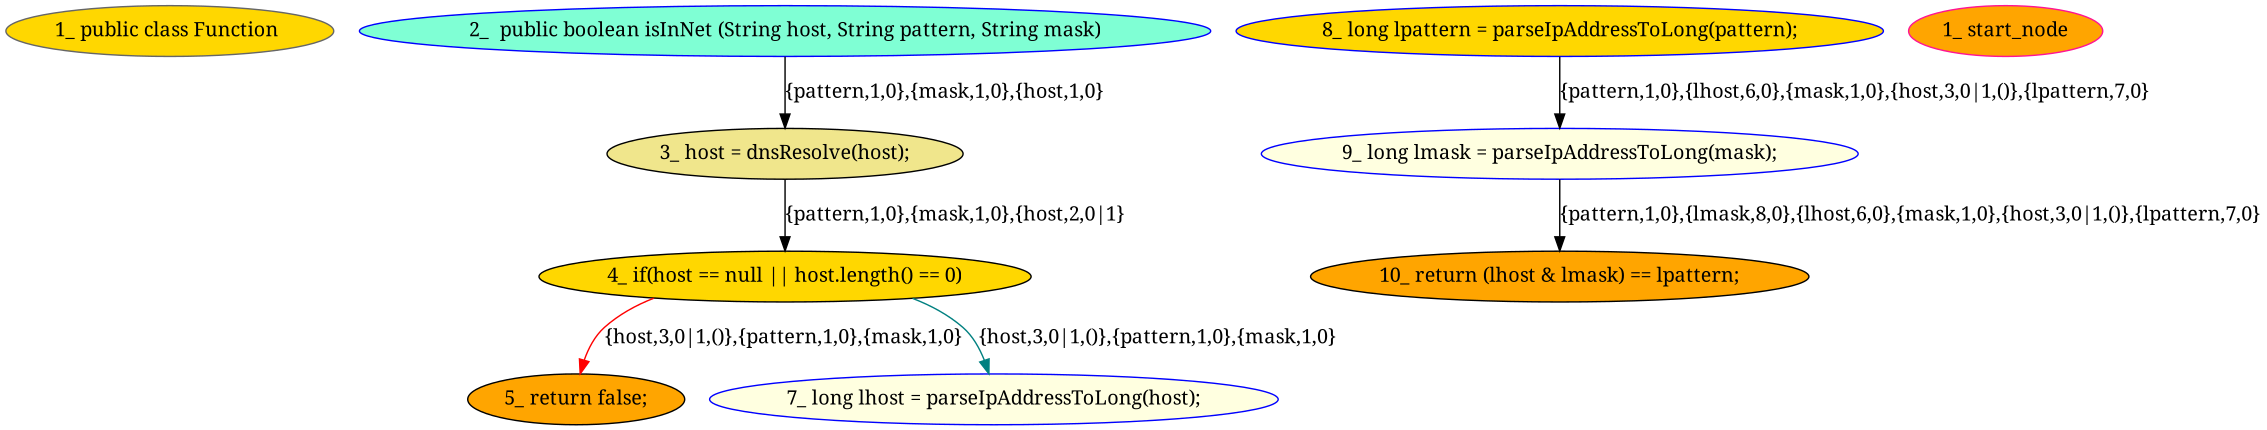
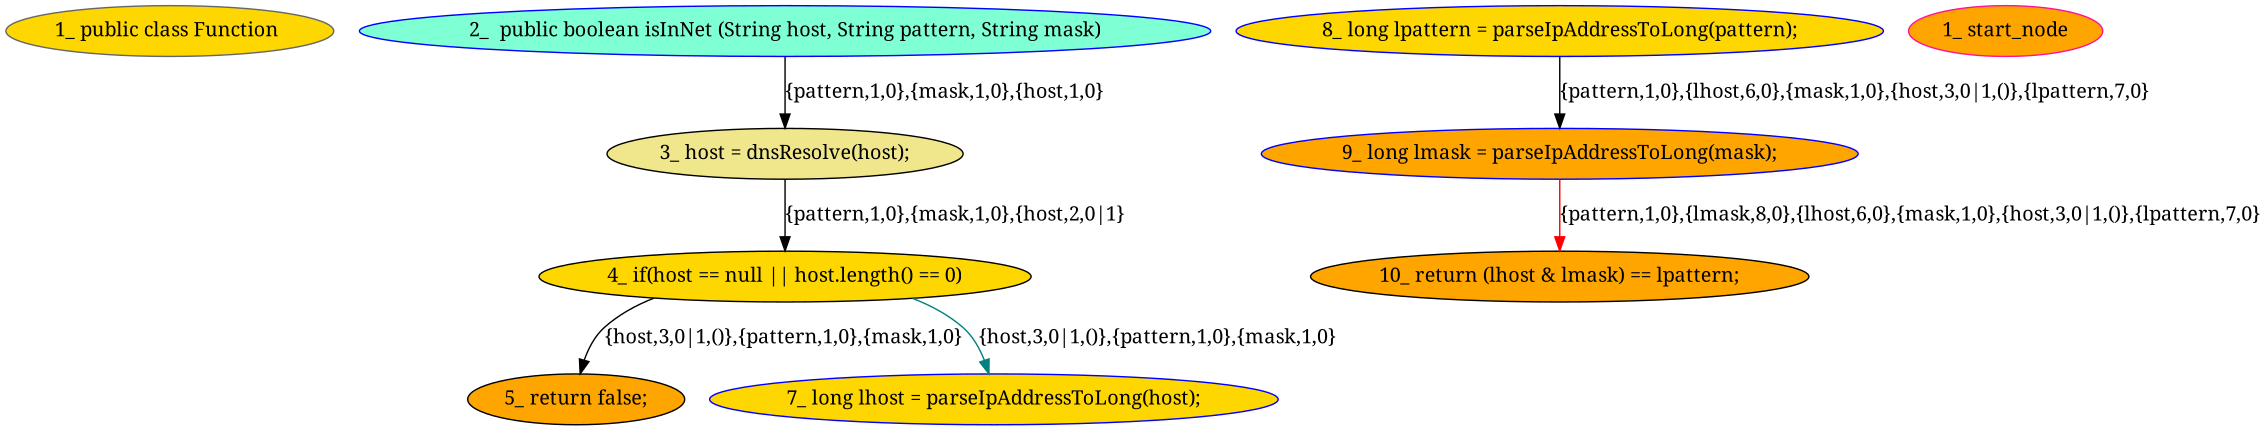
node "9_ long lmask = parseIpAddressToLong(mask);": fillcolor lightyellow -> orange
edge "9_ long lmask = parseIpAddressToLong(mask);" -> "10_ return (lhost & lmask) == lpattern;": color black -> red
edge "4_ if(host == null || host.length() == 0)" -> "5_ return false;": color red -> black
node "7_ long lhost = parseIpAddressToLong(host);": fillcolor lightyellow -> gold
